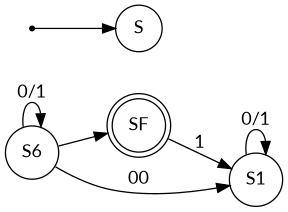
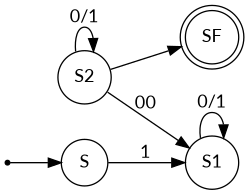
edge "SF" -> "S1": now "S" -> "S1"
node "S6": label "S6" -> "S2"
